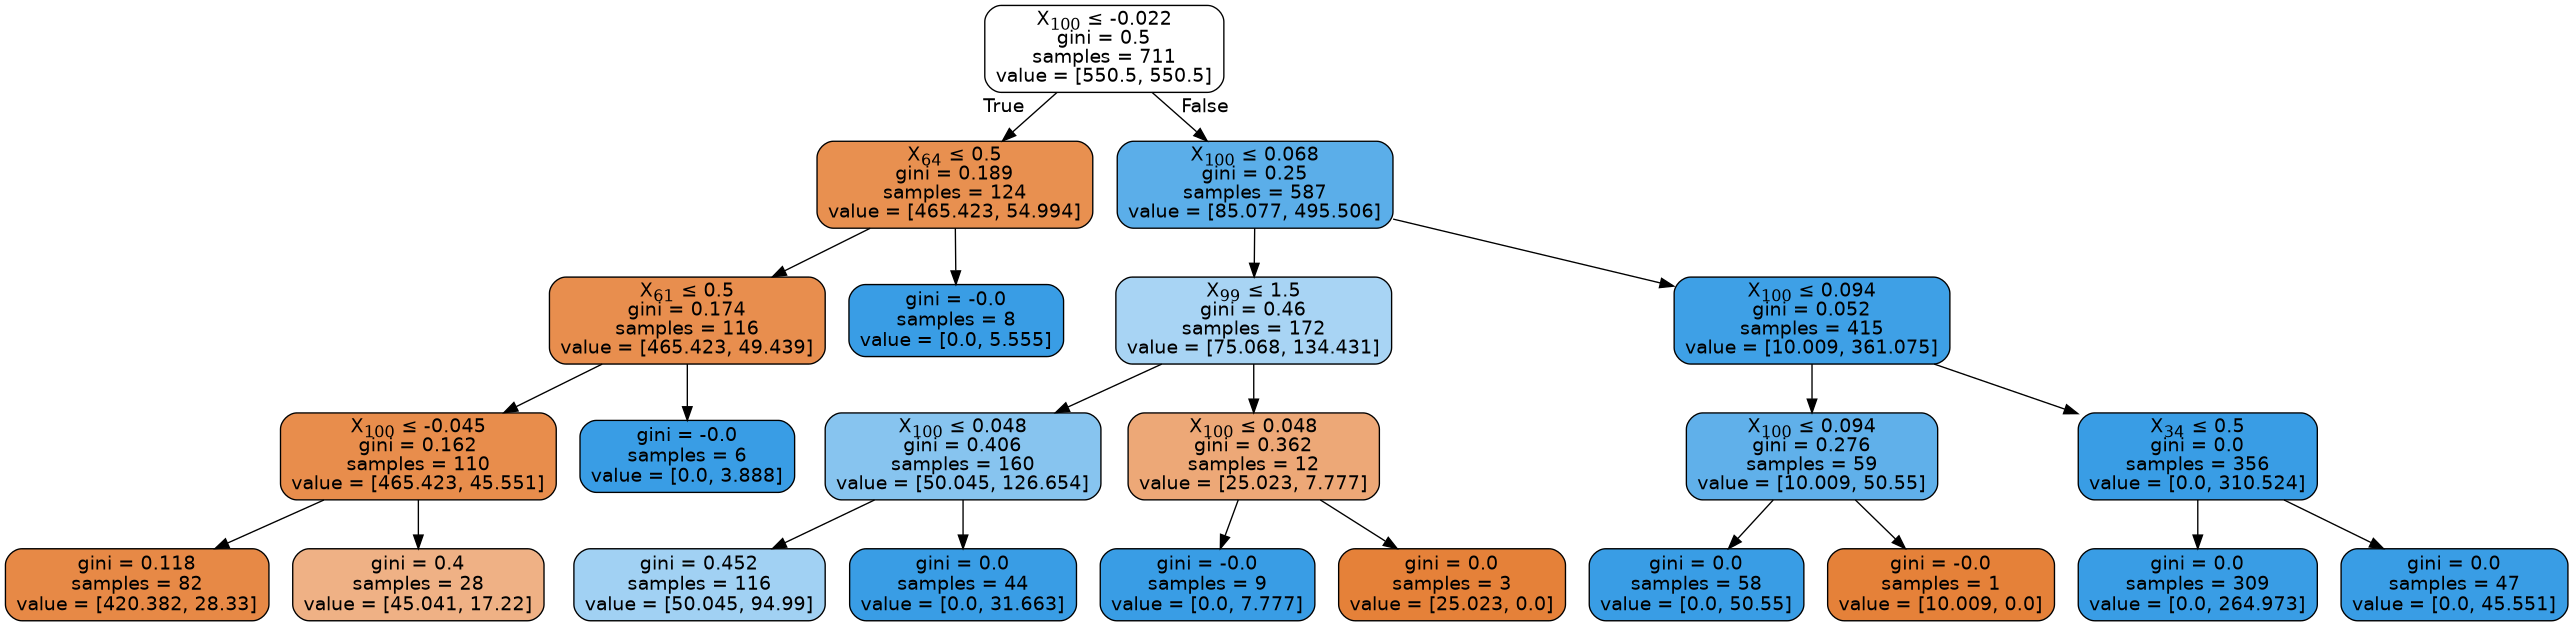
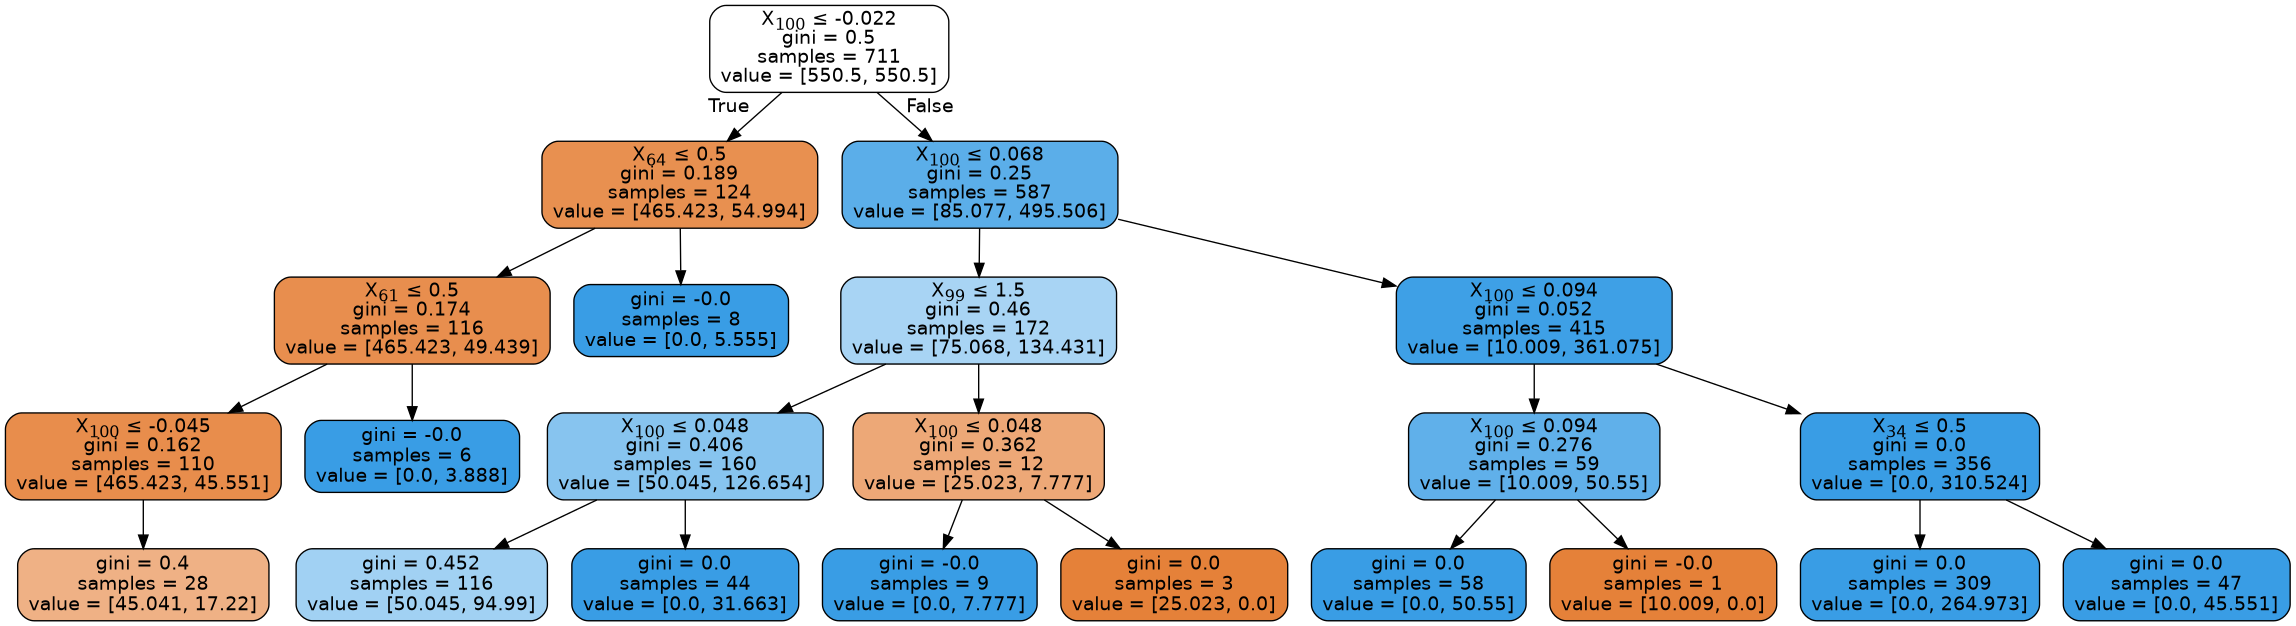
node "gini = 0.118": removed
